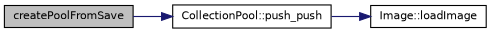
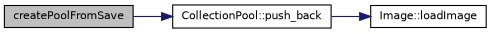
node "CollectionPool::push_push": label "CollectionPool::push_push" -> "CollectionPool::push_back"
